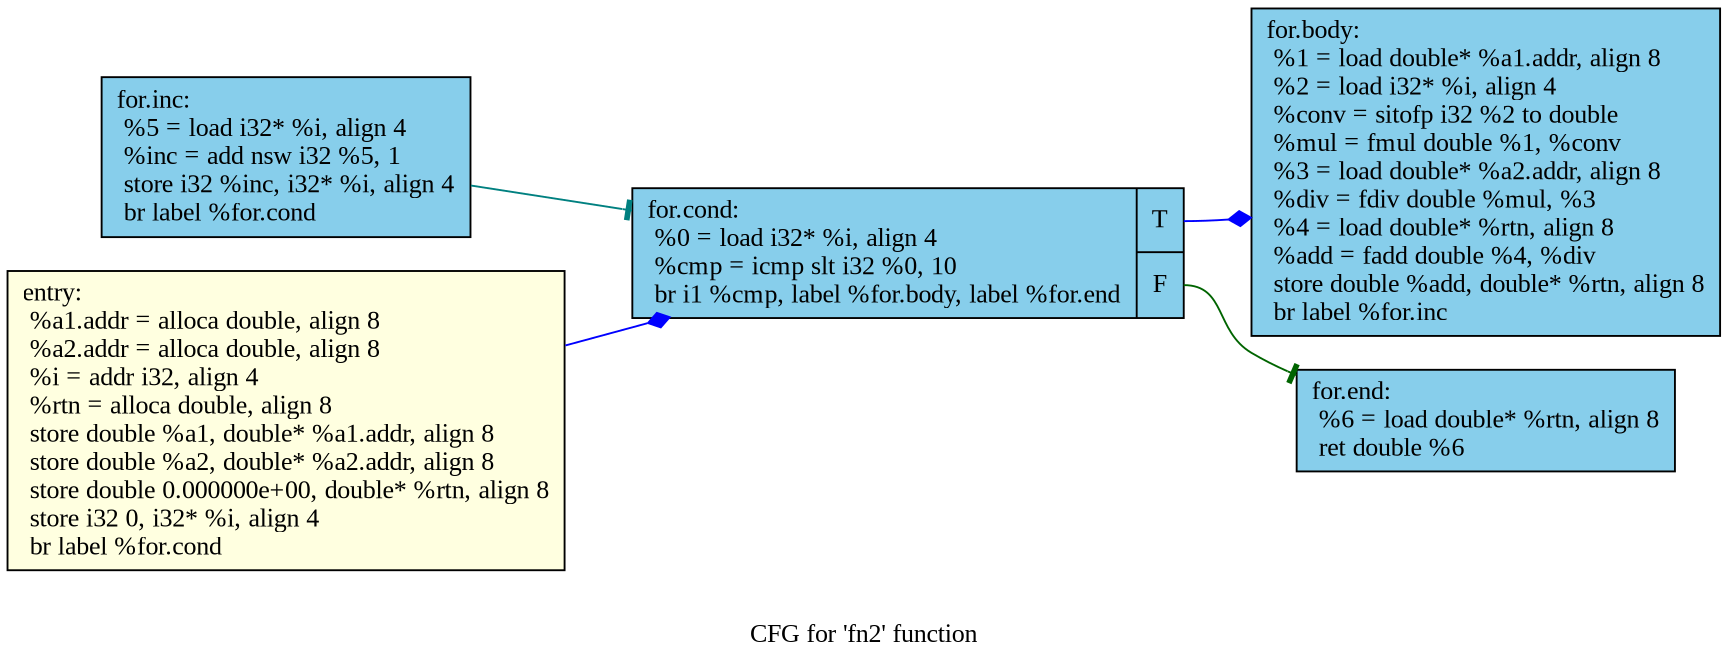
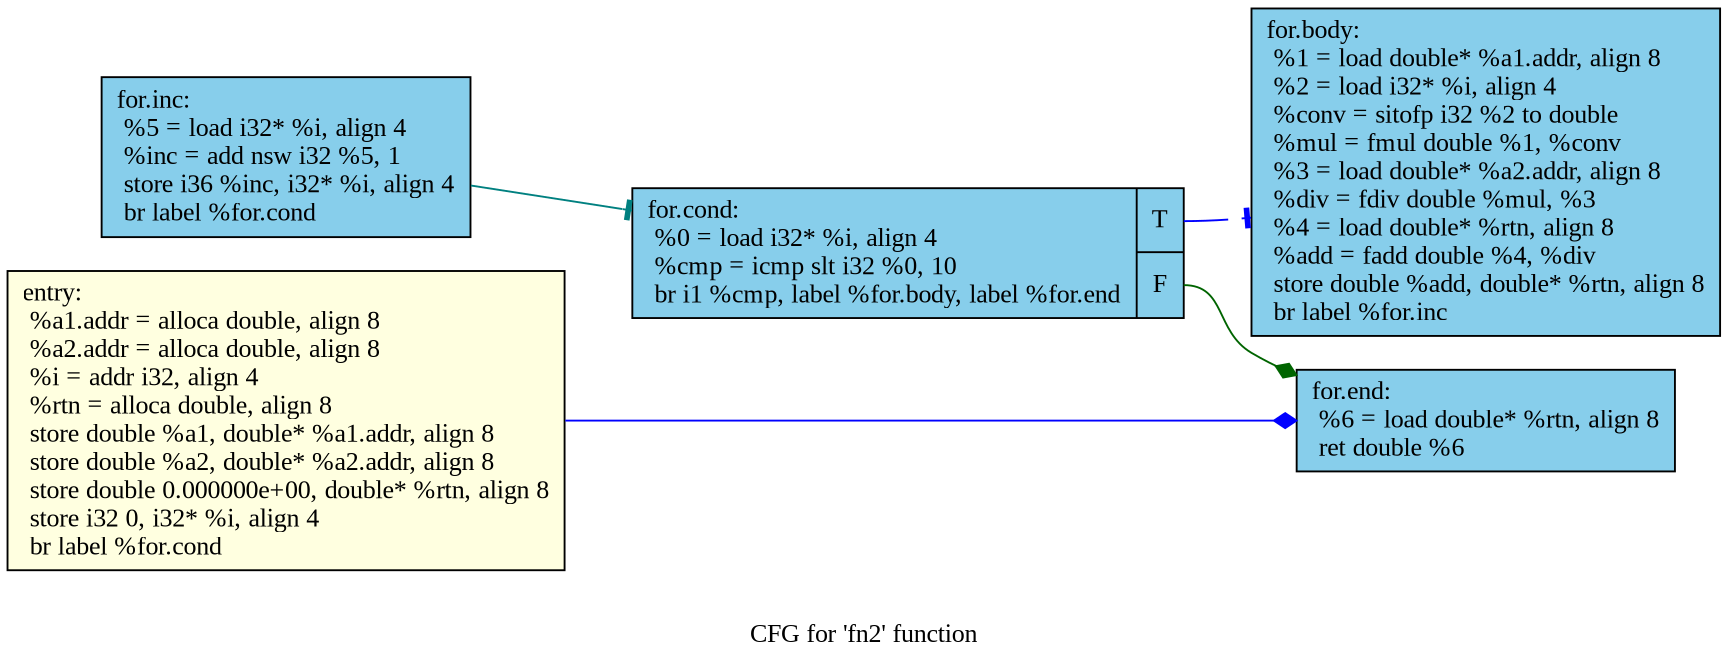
node "for.inc:": text "store i32 %inc, i32* %i, align 4" -> "store i36 %inc, i32* %i, align 4"
edge "for.cond:" -> "for.body:": arrowhead diamond -> tee
edge "for.cond:" -> "for.end:": arrowhead tee -> diamond
edge "entry:" -> "for.cond:": now "entry:" -> "for.end:"
